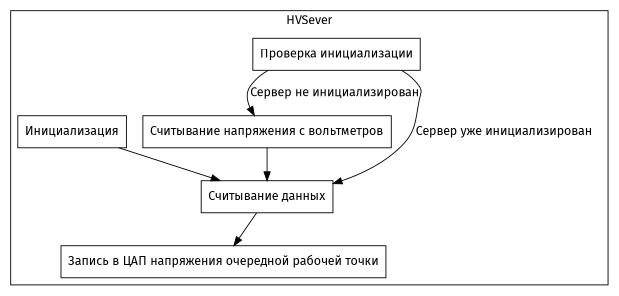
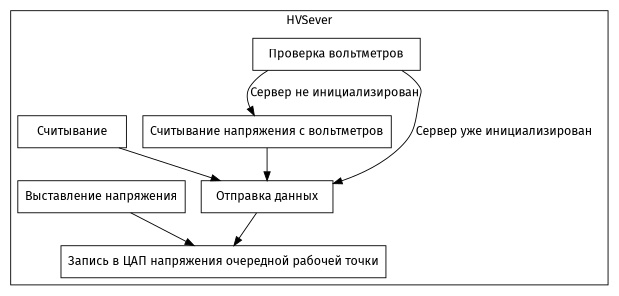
node "Проверка инициализации": label "Проверка инициализации" -> "Проверка вольтметров"
node "Инициализация": label "Инициализация" -> "Считывание"
node "Выставление напряжения": added
node "Считывание данных": label "Считывание данных" -> "Отправка данных"
